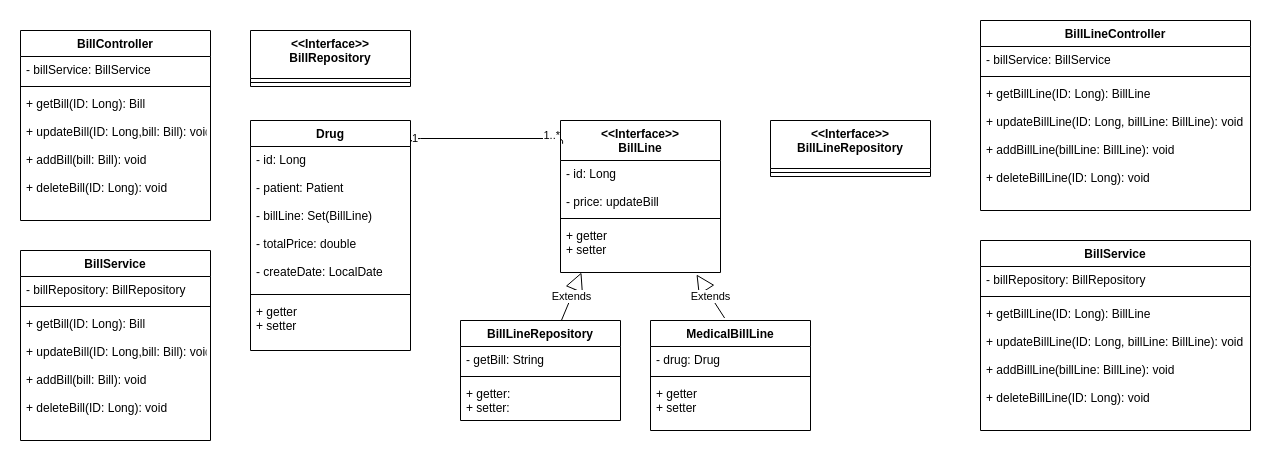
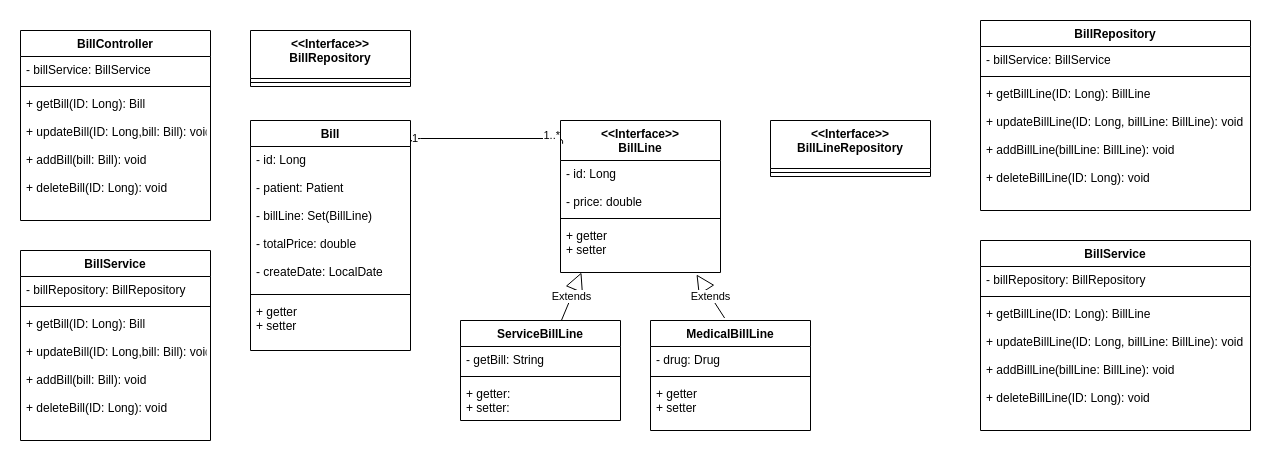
node "BillLineController": label "BillLineController" -> "BillRepository"
node "Drug": label "Drug" -> "Bill"
node "- id: Long - price: updateBill": label "- id: Long - price: updateBill" -> "- id: Long - price: double"
node "BillLineRepository": label "BillLineRepository" -> "ServiceBillLine"
